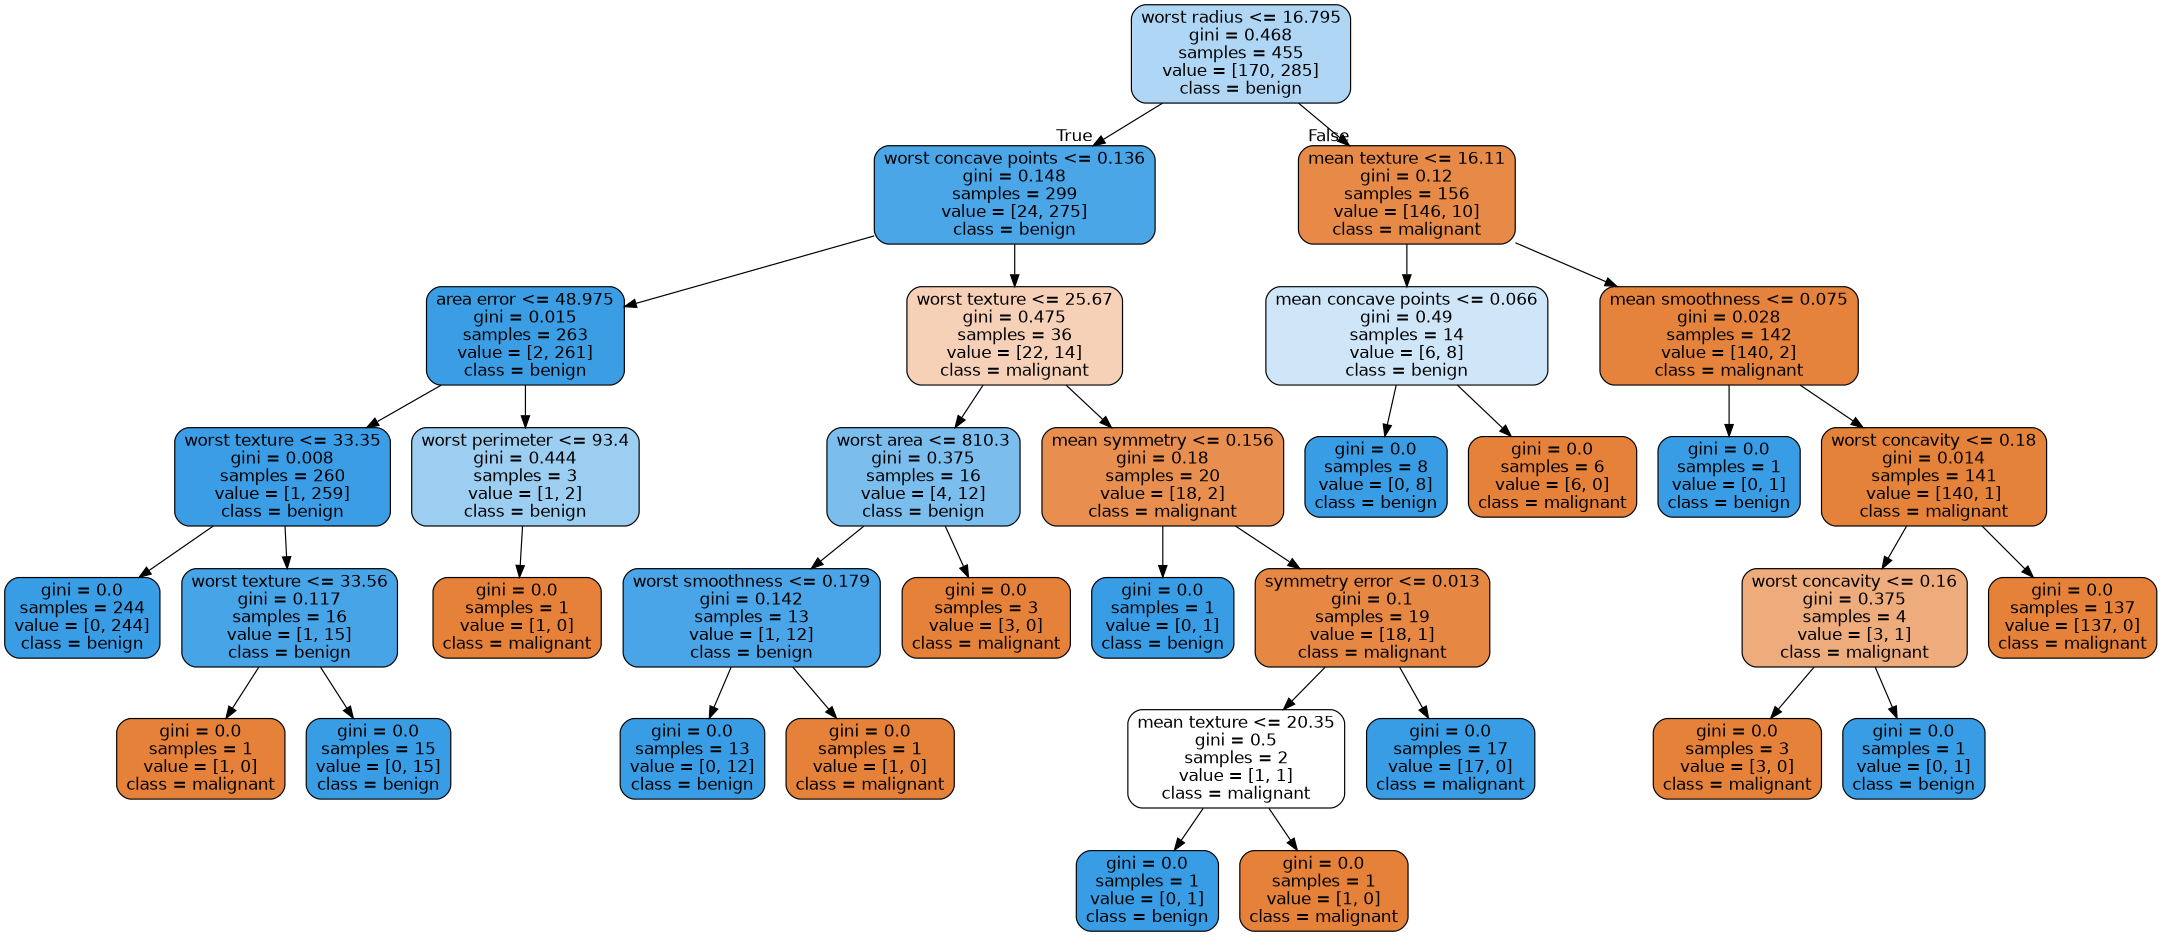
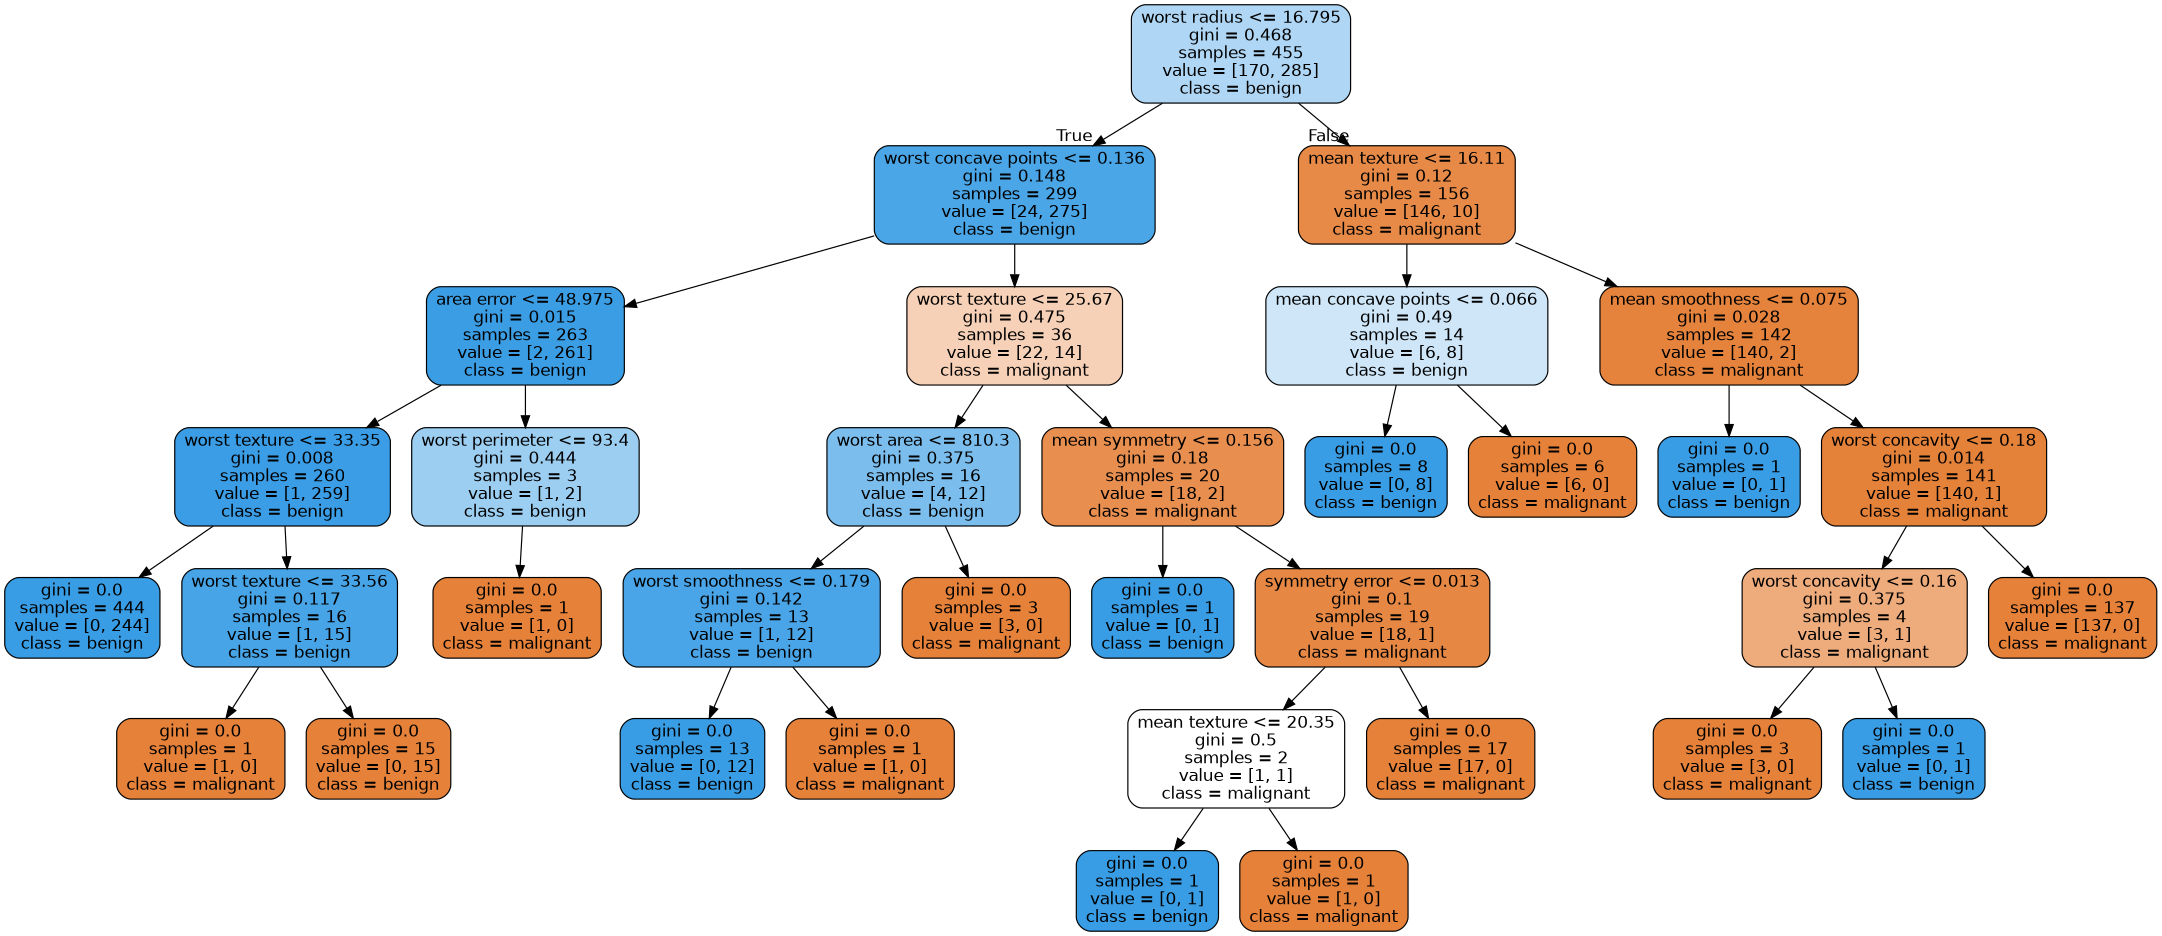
node "gini = 0.0 samples = 244 value = [0, 244] class = benign": label "gini = 0.0 samples = 244 value = [0, 244] class = benign" -> "gini = 0.0 samples = 444 value = [0, 244] class = benign"
node "gini = 0.0 samples = 15 value = [0, 15] class = benign": fillcolor #399de5 -> #e58139
node "gini = 0.0 samples = 17 value = [17, 0] class = malignant": fillcolor #399de5 -> #e58139
